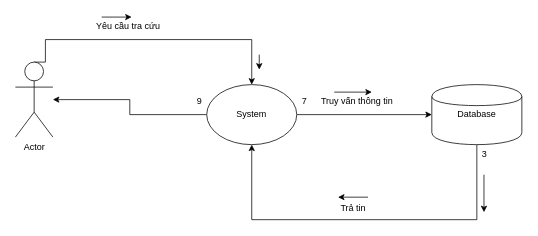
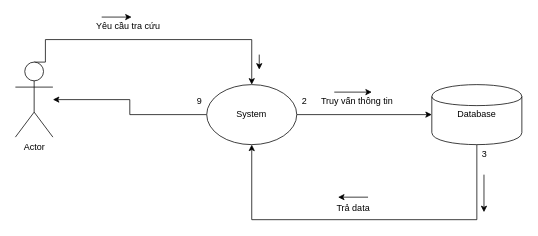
node "7": label "7" -> "2"
node "Trả tin": label "Trả tin" -> "Trả data"
